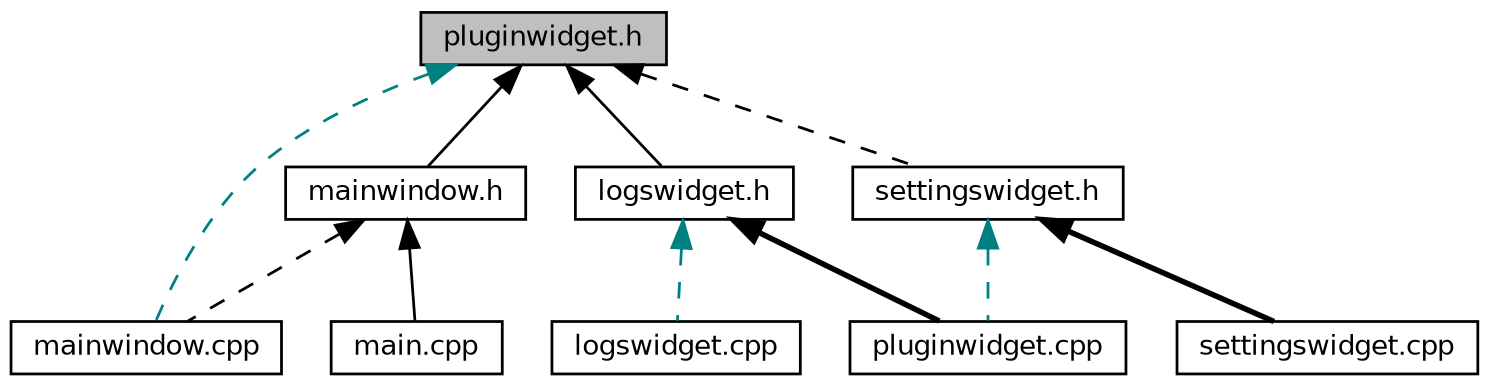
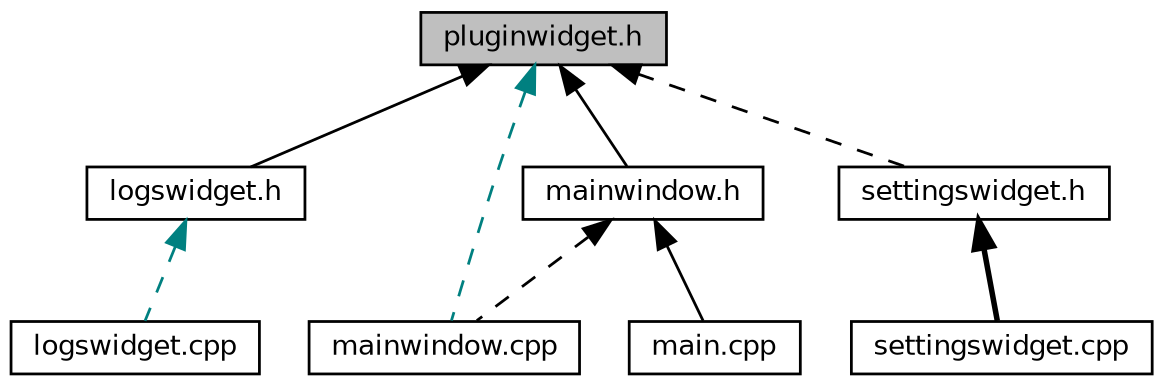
node "pluginwidget.cpp": removed
